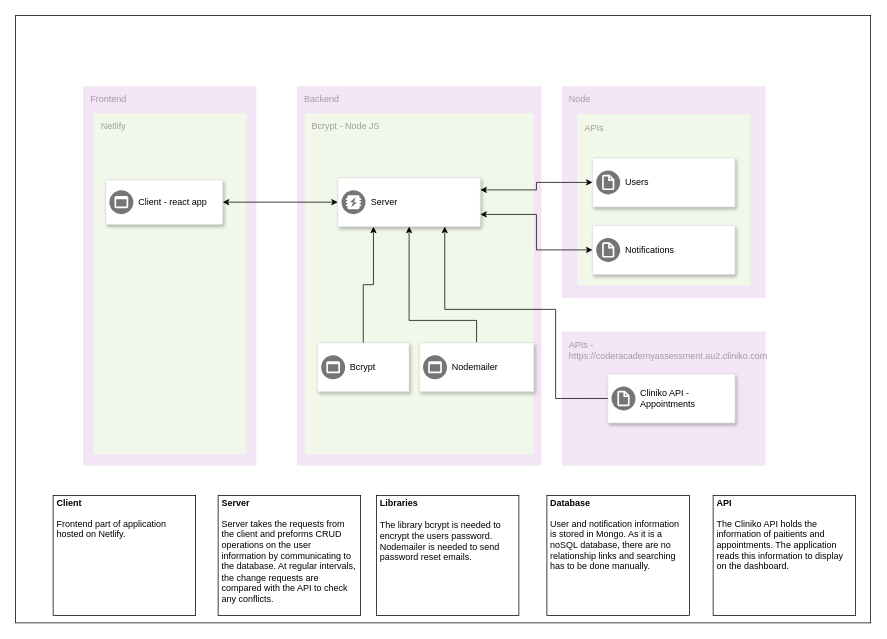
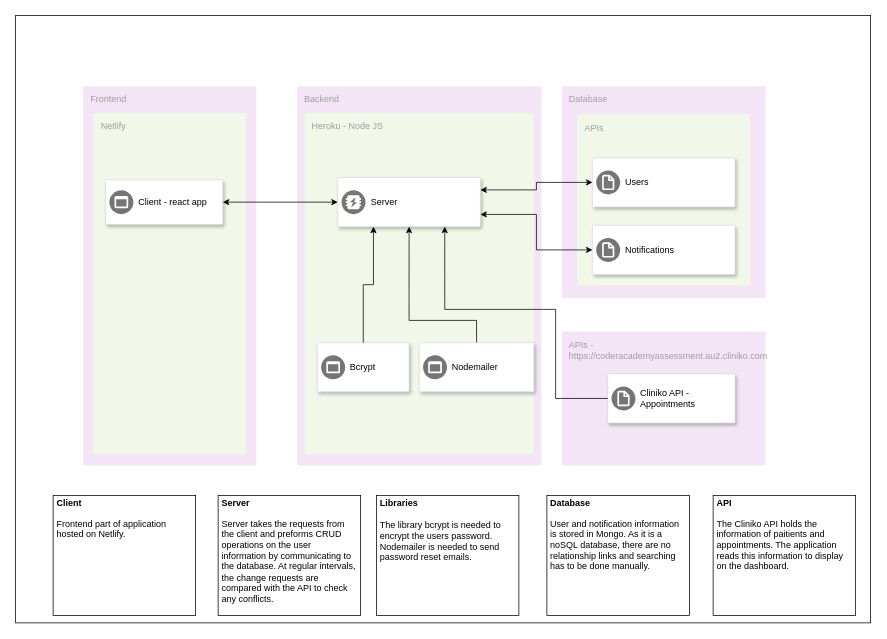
node "Node": label "Node" -> "Database"
node "Bcrypt - Node JS": label "Bcrypt - Node JS" -> "Heroku - Node JS"
